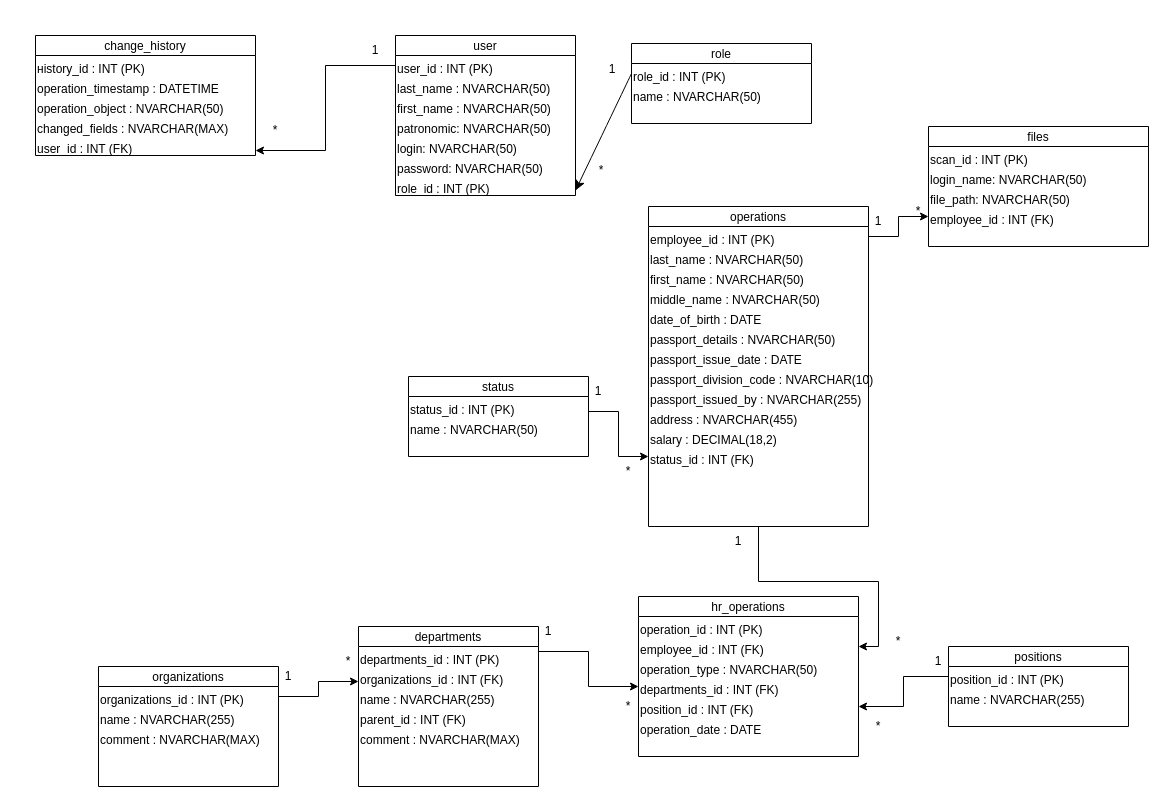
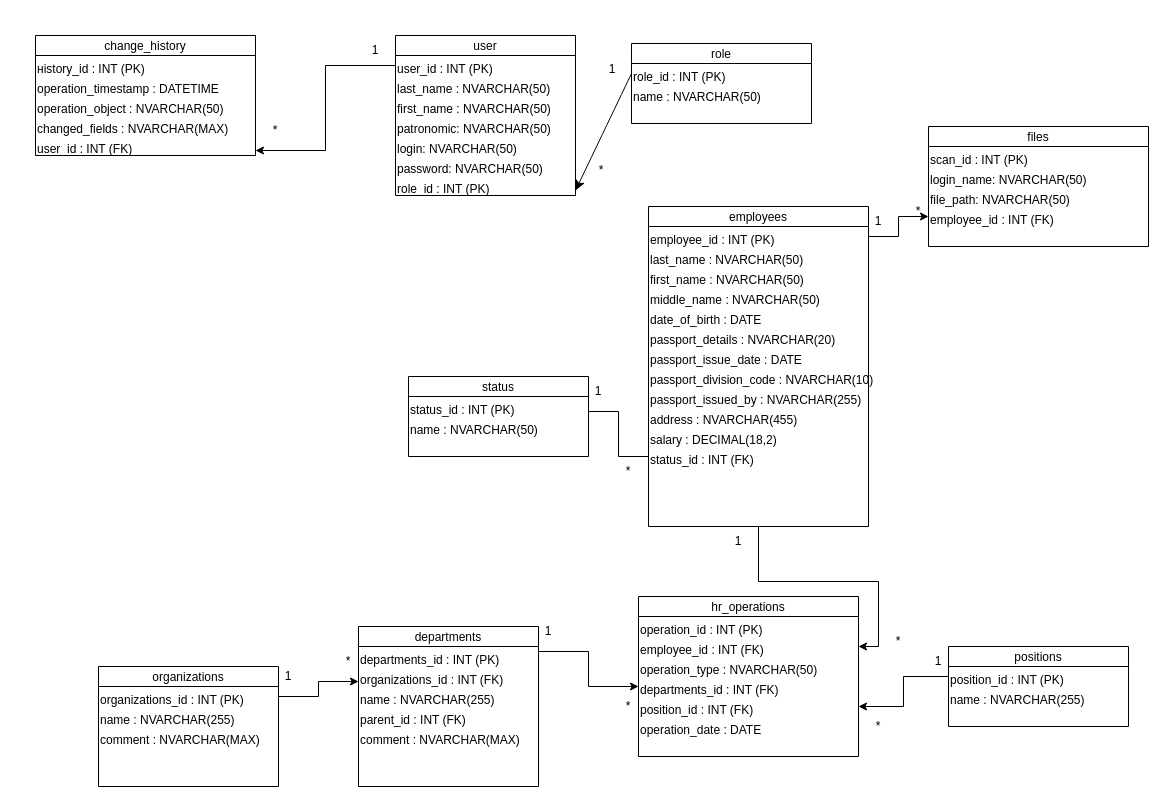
node "operations": label "operations" -> "employees"
node "passport_details : NVARCHAR(50)": label "passport_details : NVARCHAR(50)" -> "passport_details : NVARCHAR(20)"
edge "status_id : INT (PK)" -> "status_id : INT (FK)": arrowhead classic -> none
